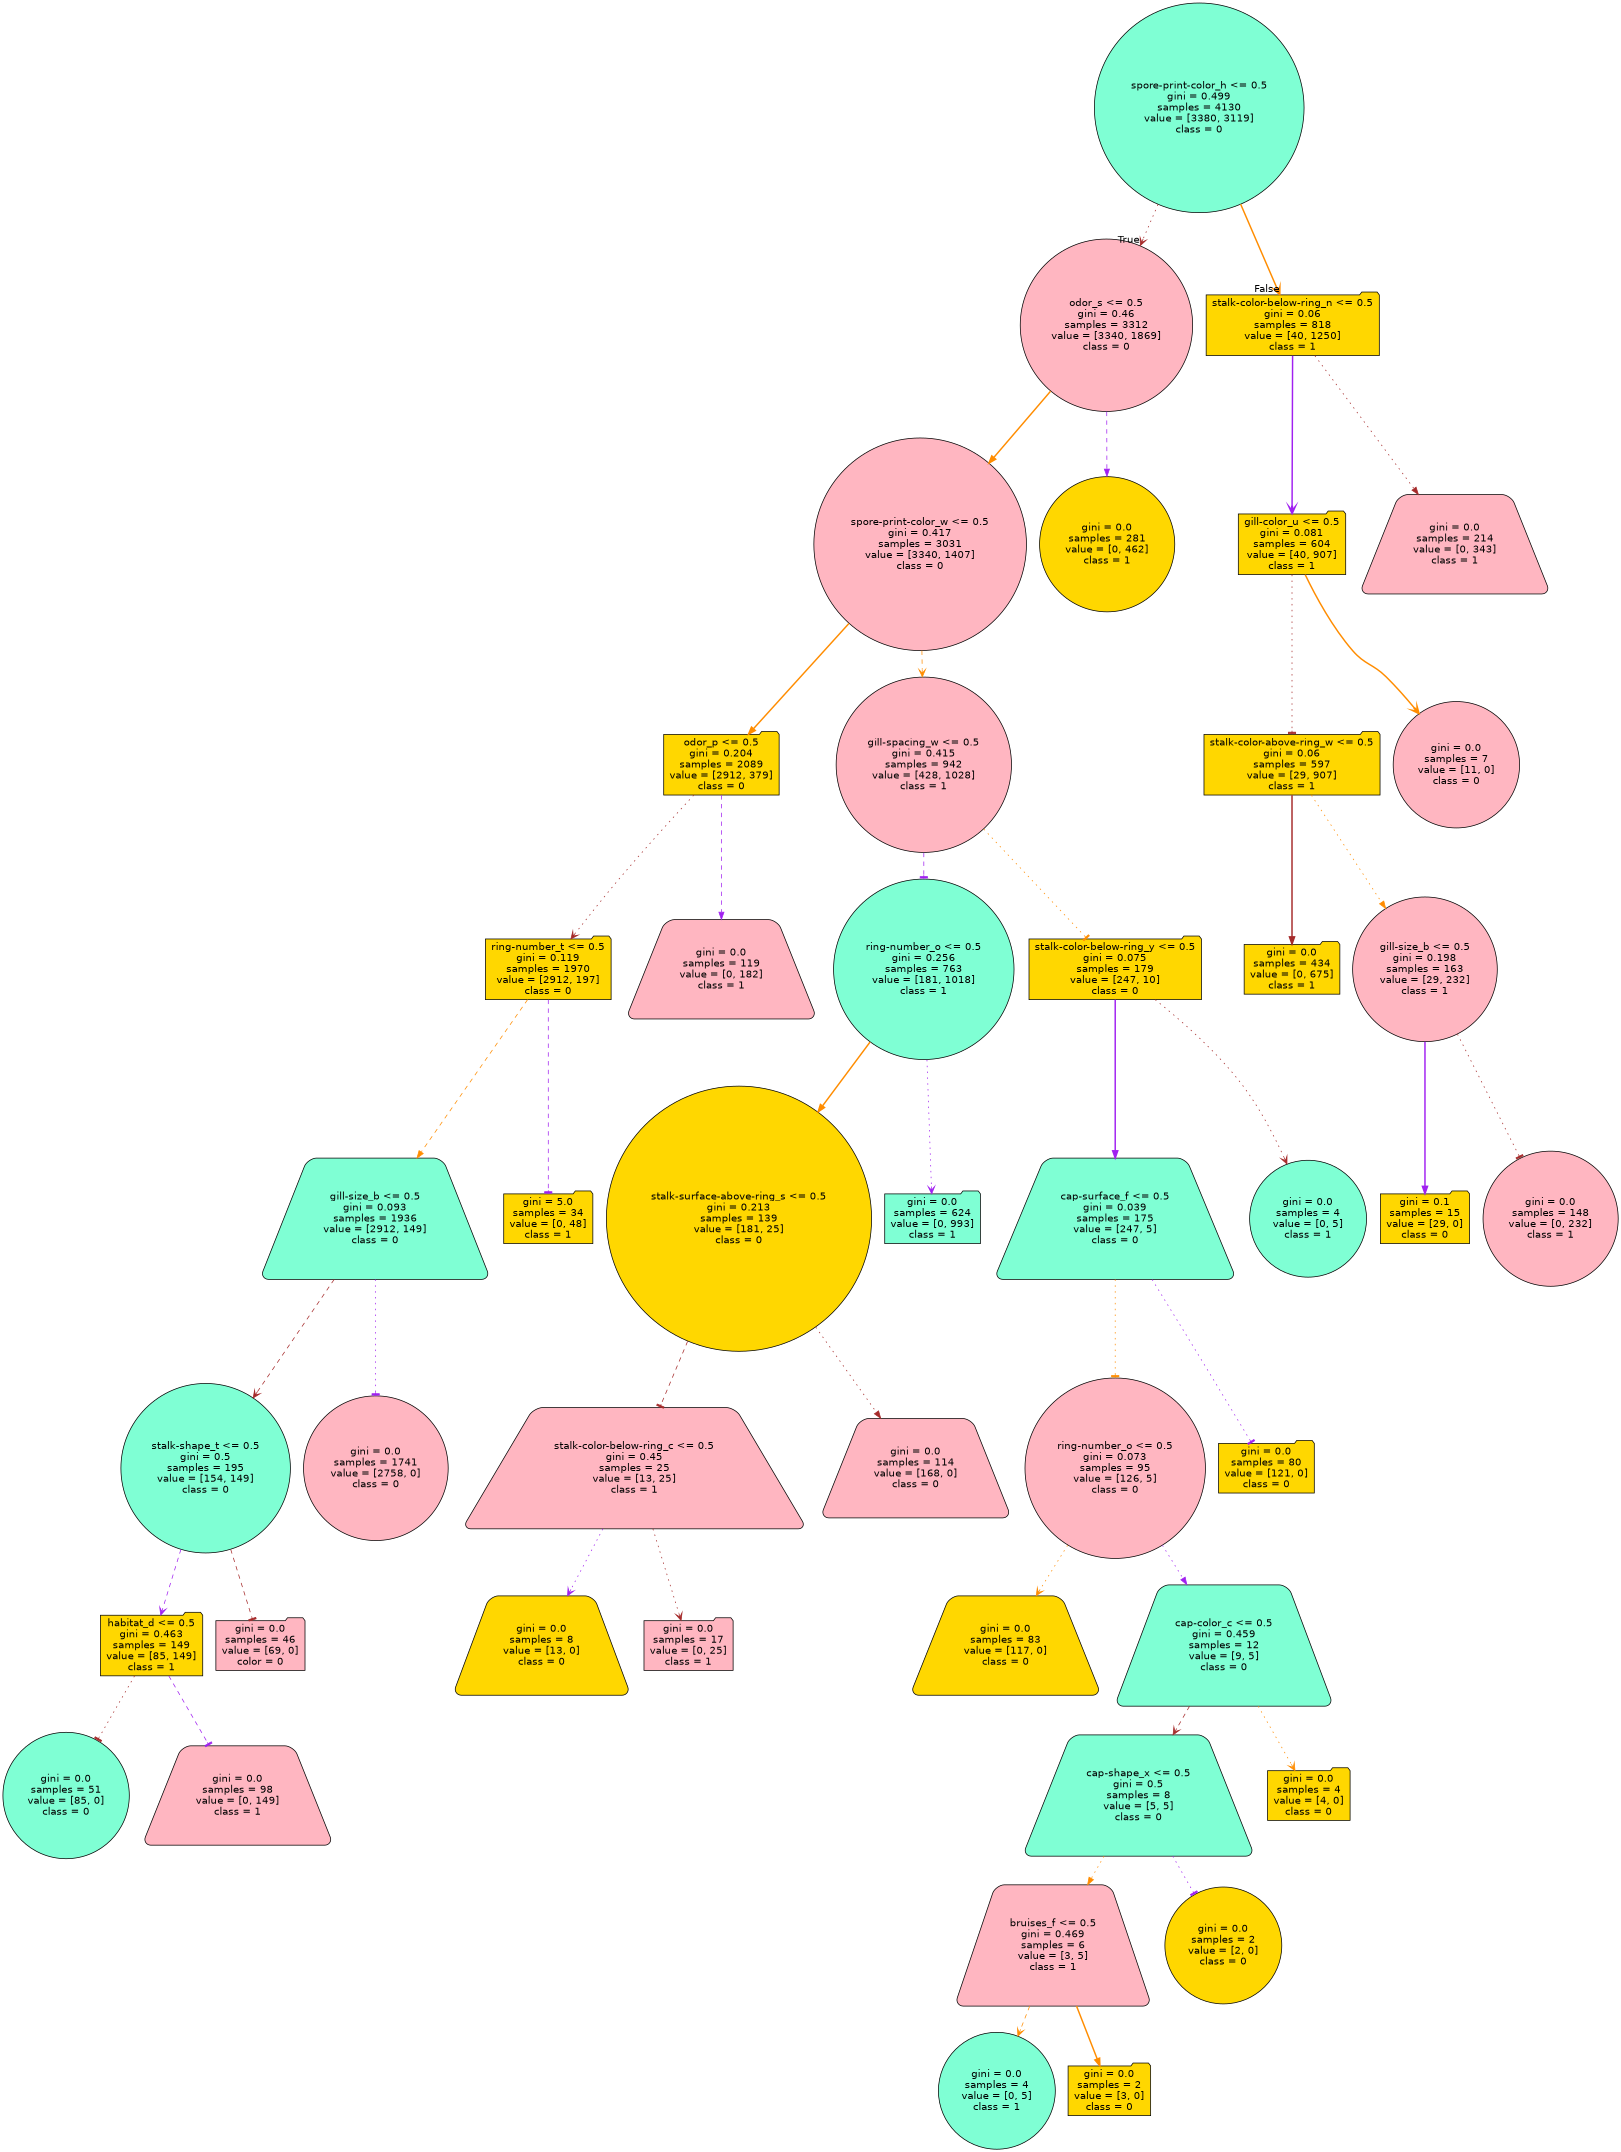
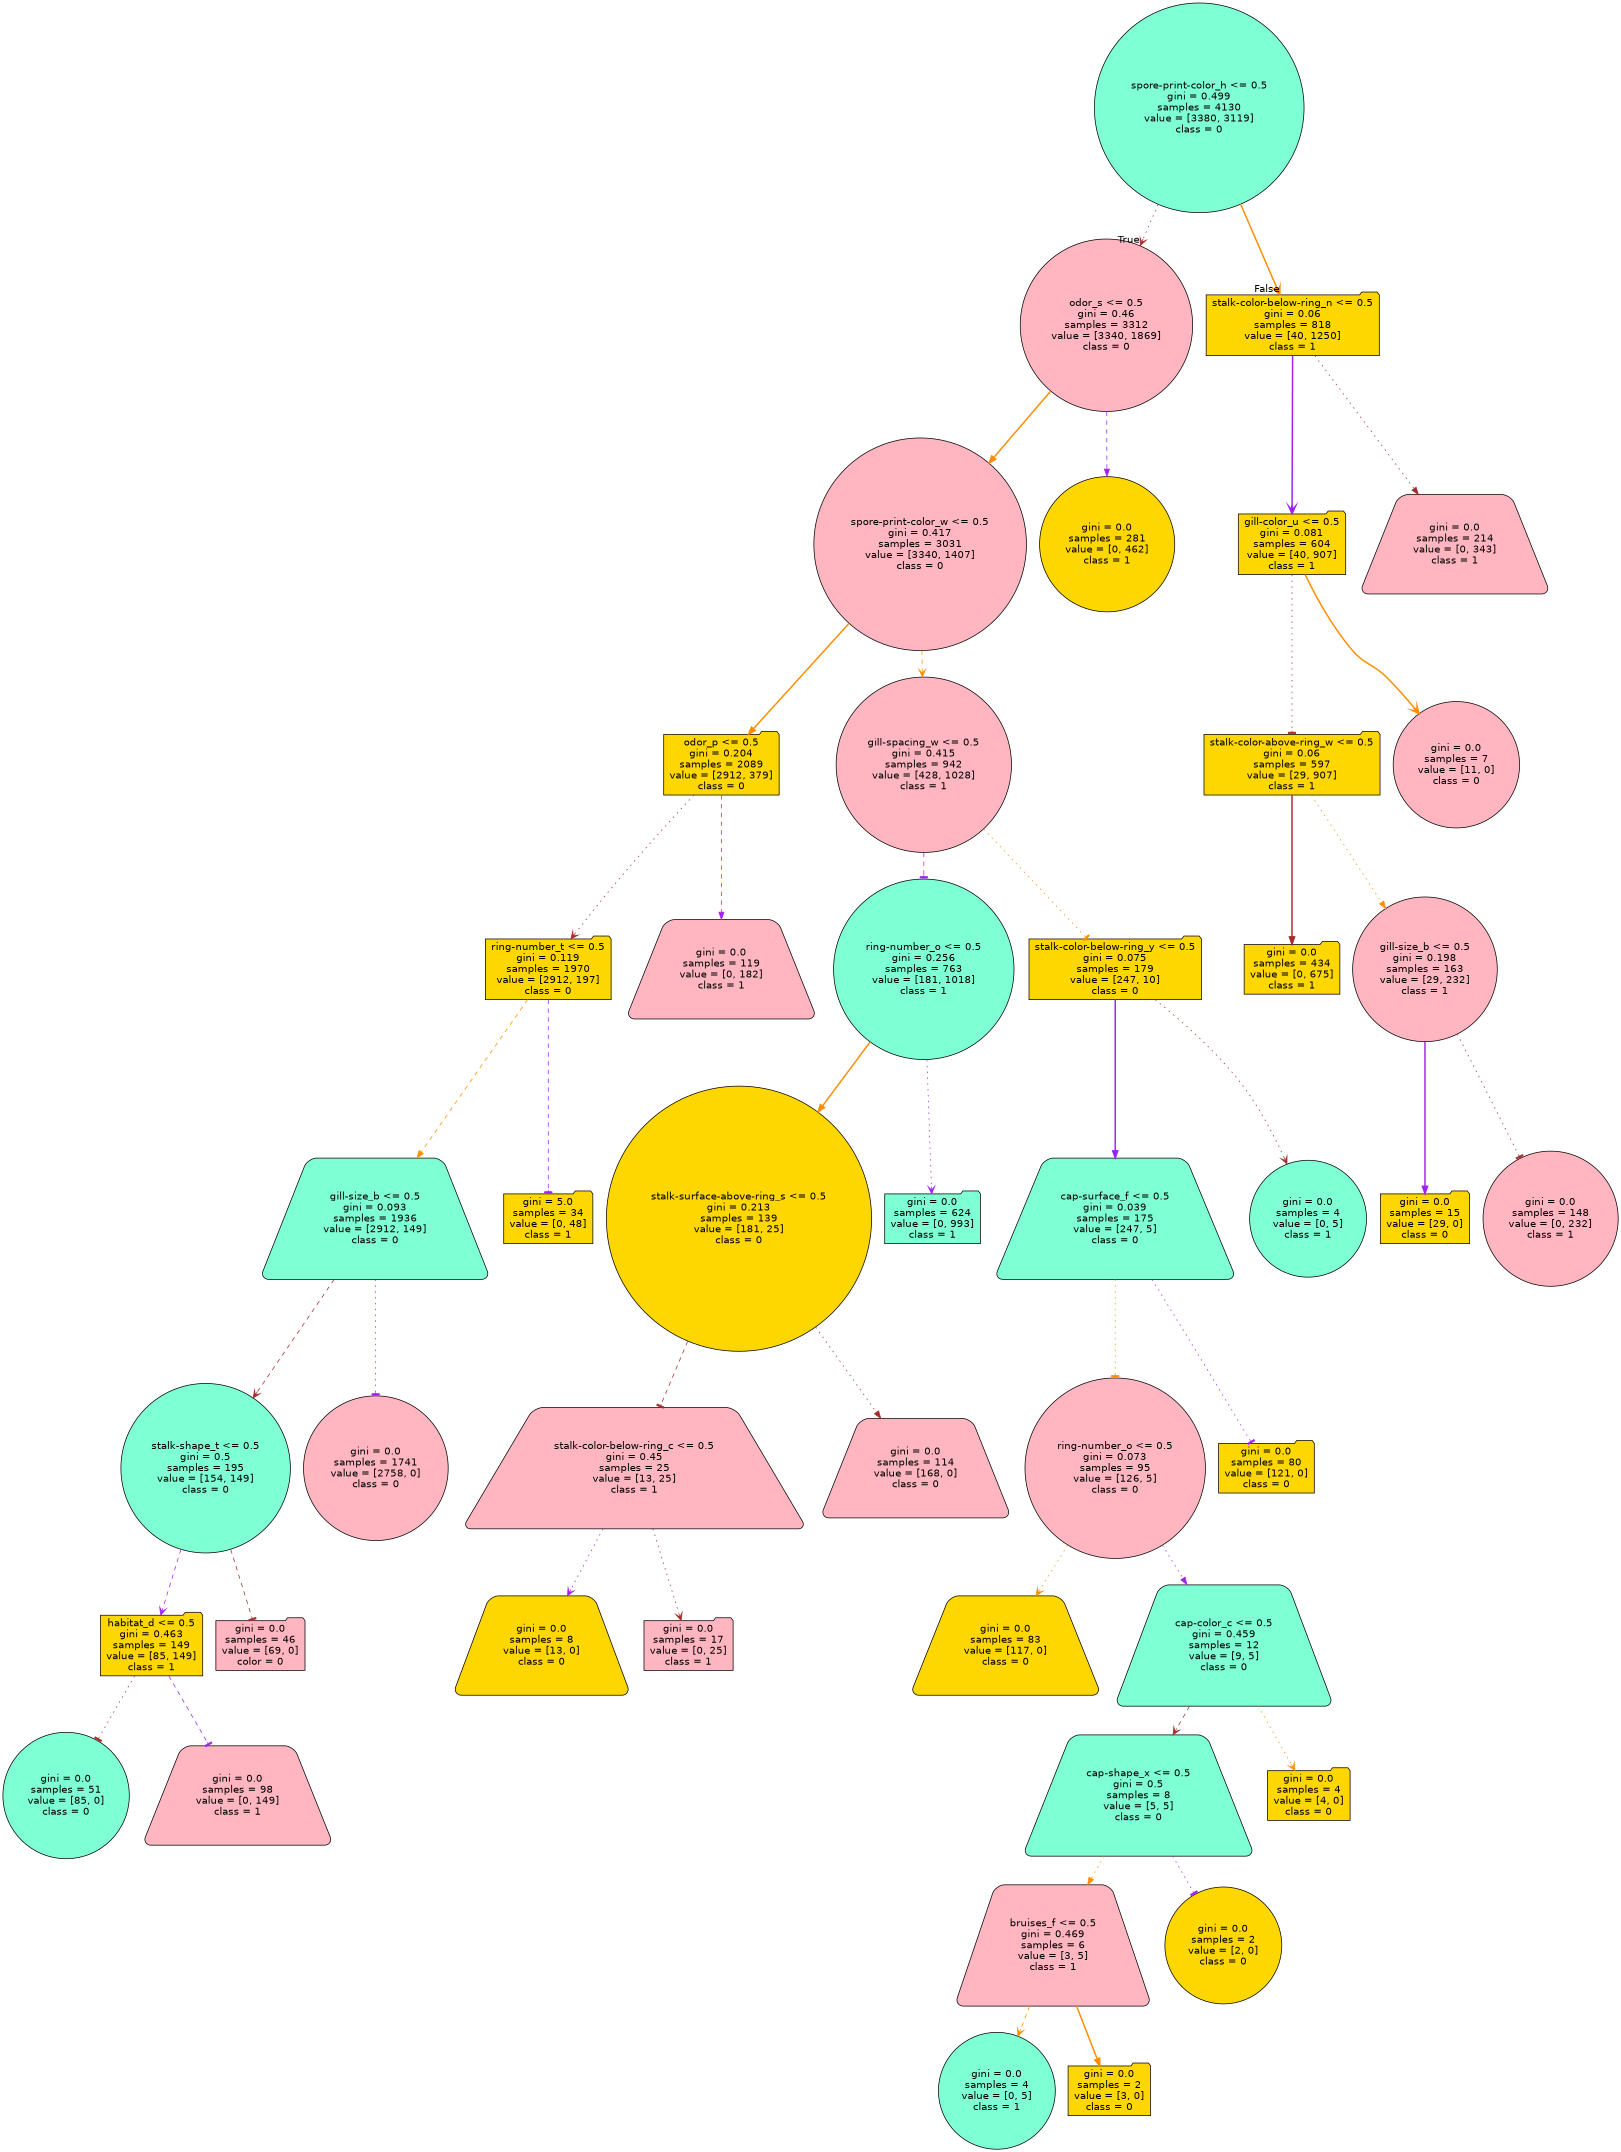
node "gini = 0.1 samples = 15 value = [29, 0] class = 0": label "gini = 0.1 samples = 15 value = [29, 0] class = 0" -> "gini = 0.0 samples = 15 value = [29, 0] class = 0"
